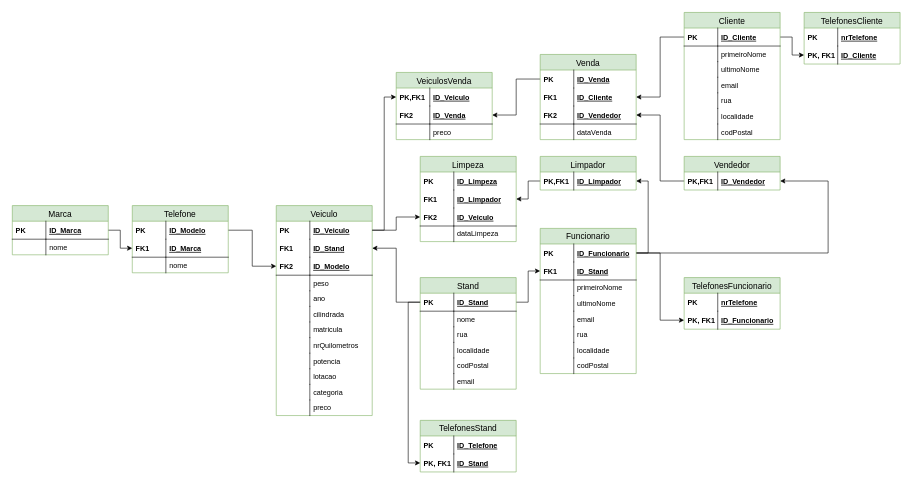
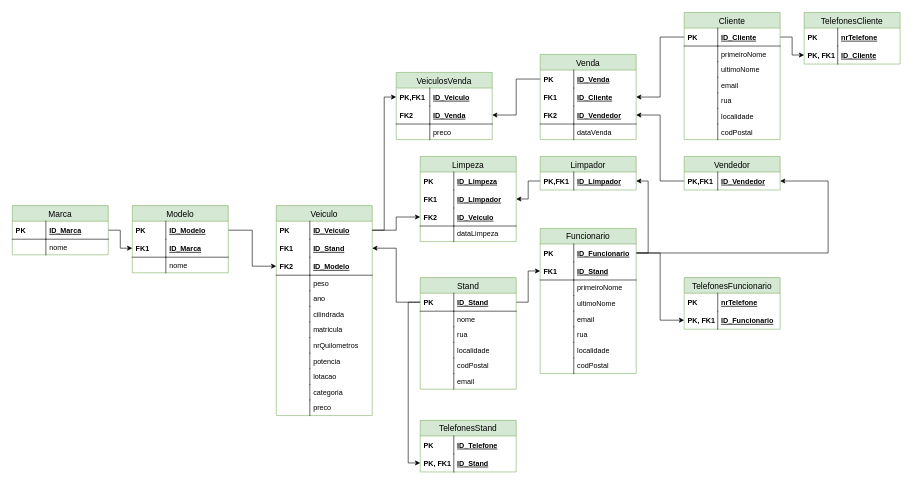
node "Telefone": label "Telefone" -> "Modelo"
